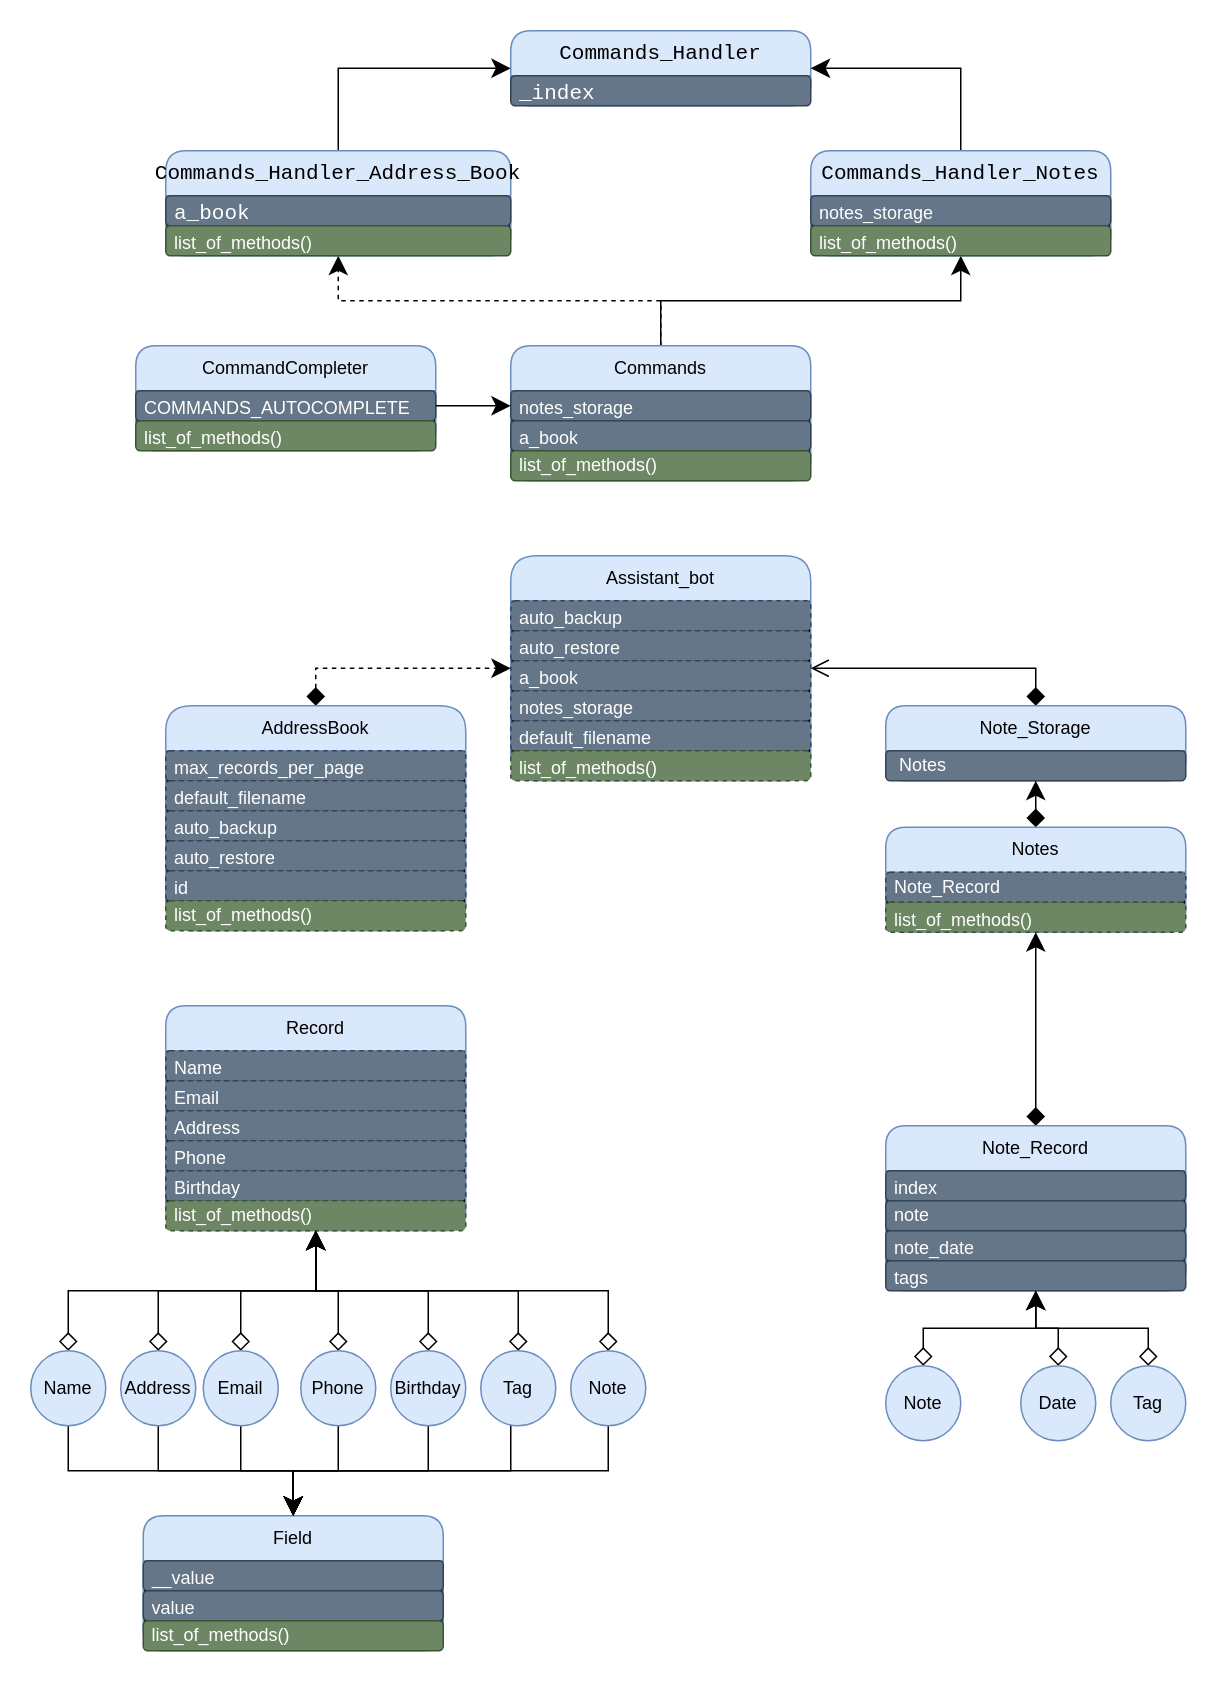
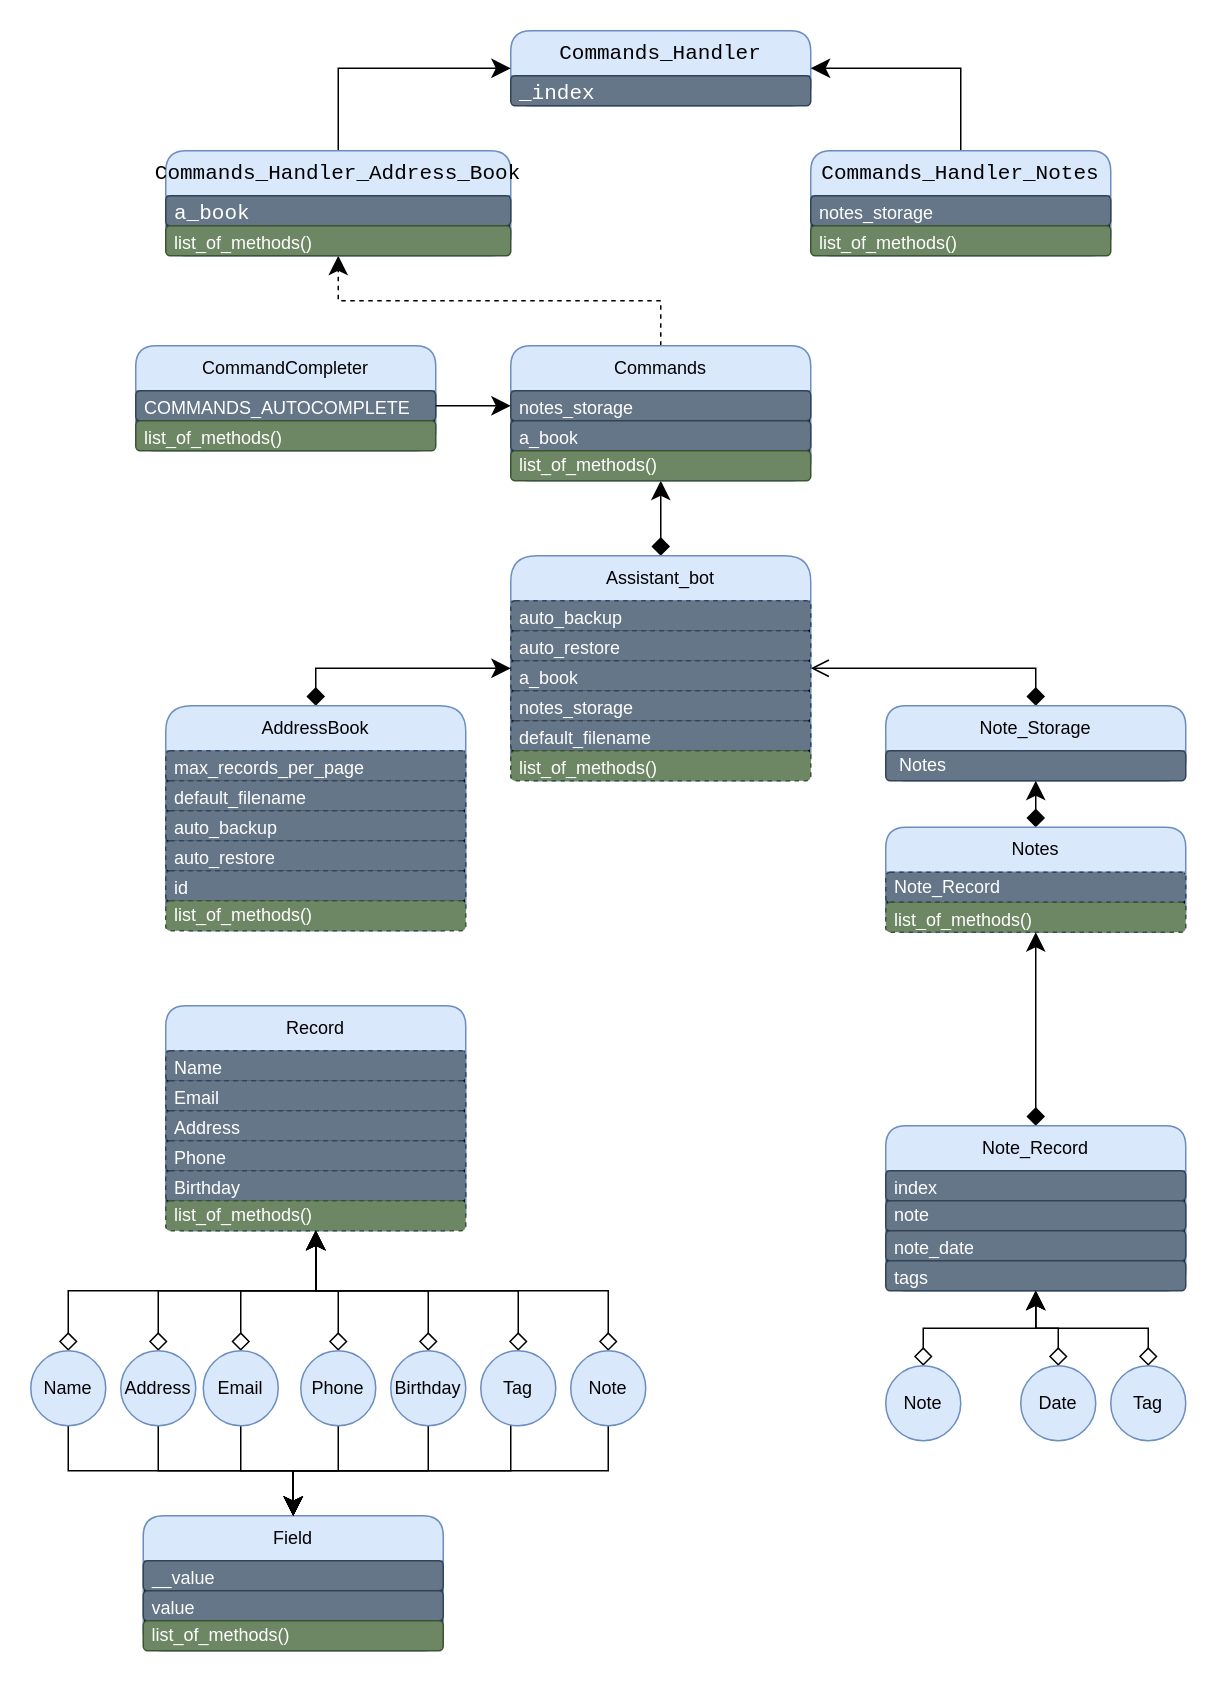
edge "Commands" -> "Commands_Handler_Notes": removed
edge "Commands" -- "Assistant_bot": added
edge "Assistant_bot" -- "AddressBook": style dashed -> solid
